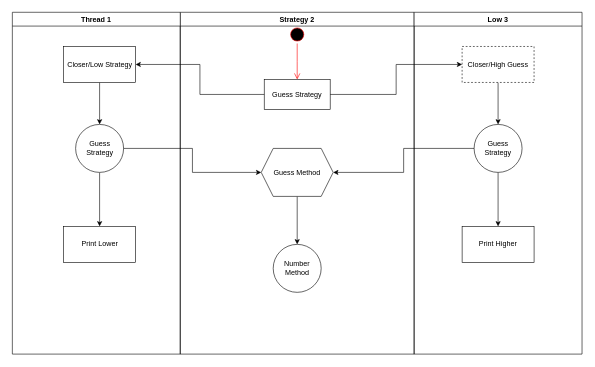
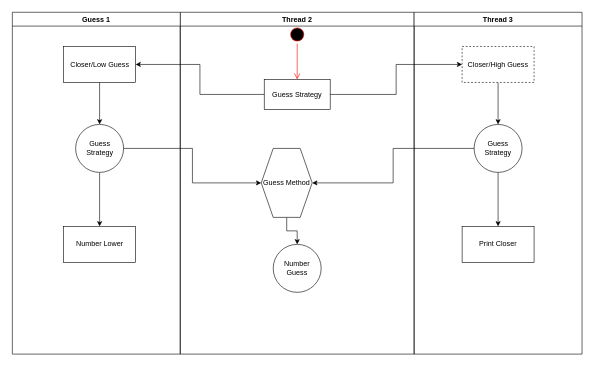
node "Thread 1": label "Thread 1" -> "Guess 1"
node "Strategy 2": label "Strategy 2" -> "Thread 2"
node "Low 3": label "Low 3" -> "Thread 3"
node "Closer/Low Strategy": label "Closer/Low Strategy" -> "Closer/Low Guess"
node "Guess Method": size 72x48 -> 51x69
node "Print Lower": label "Print Lower" -> "Number Lower"
node "Print Higher": label "Print Higher" -> "Print Closer"
node "Number Method": label "Number Method" -> "Number Guess"
